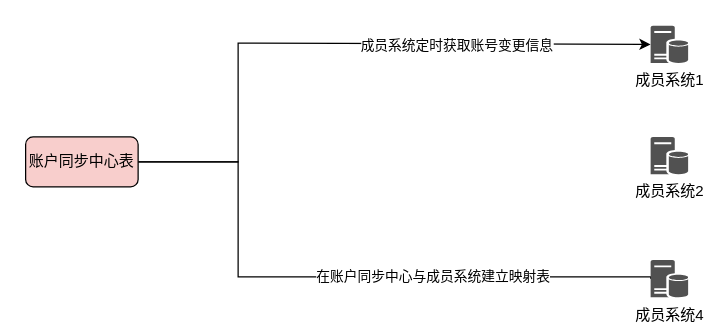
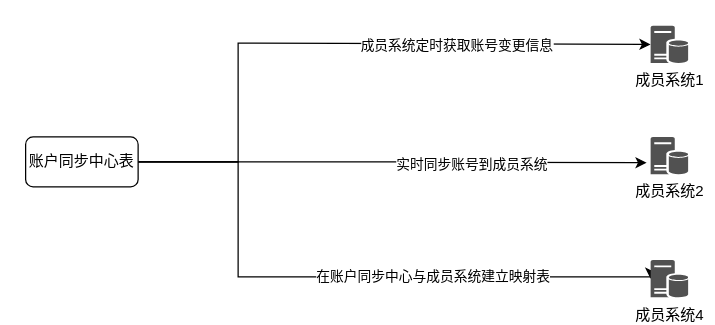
node "账户同步中心表": fillcolor #f8cecc -> #ffffff
edge "账户同步中心表" -> "成员系统2": added, label "实时同步账号到成员系统"
edge "账户同步中心表" -- "成员系统4": arrowhead none -> classic
